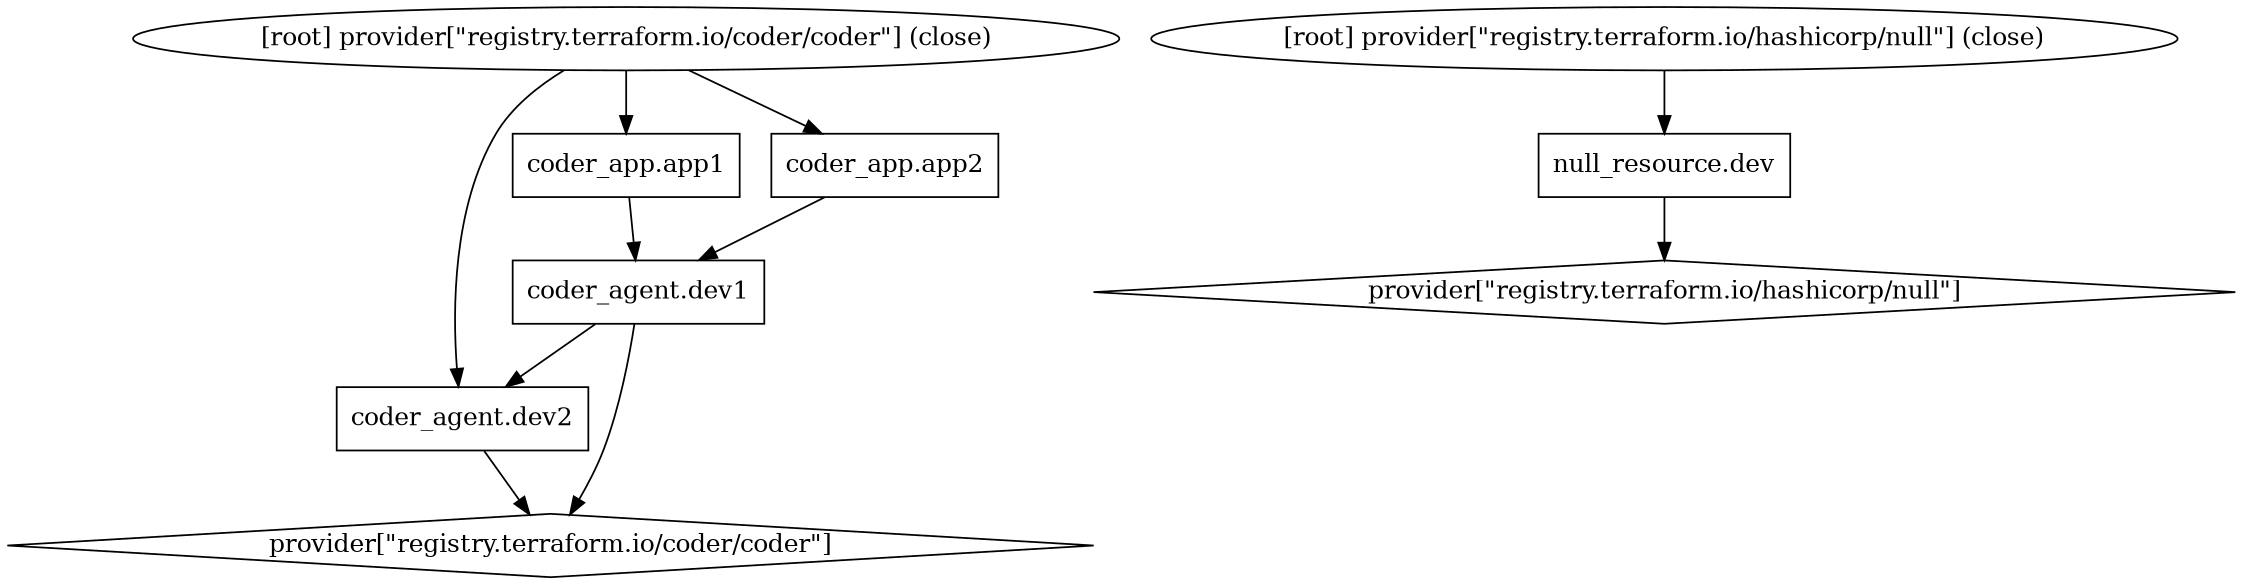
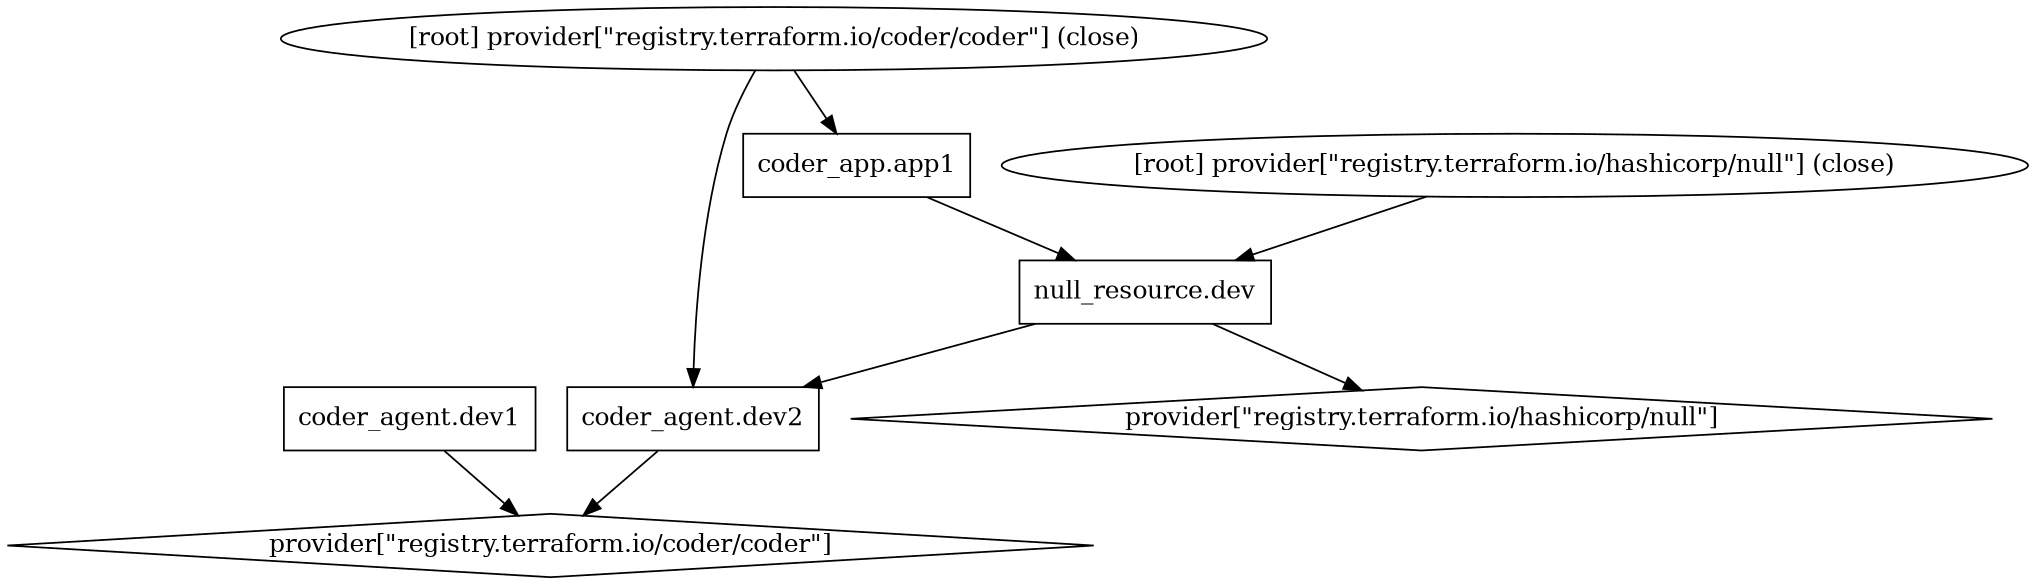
node "coder_app.app2": removed
edge "coder_app.app1" -> "coder_agent.dev1": now "coder_app.app1" -> "null_resource.dev"
edge "coder_agent.dev1" -> "coder_agent.dev2": now "null_resource.dev" -> "coder_agent.dev2"
